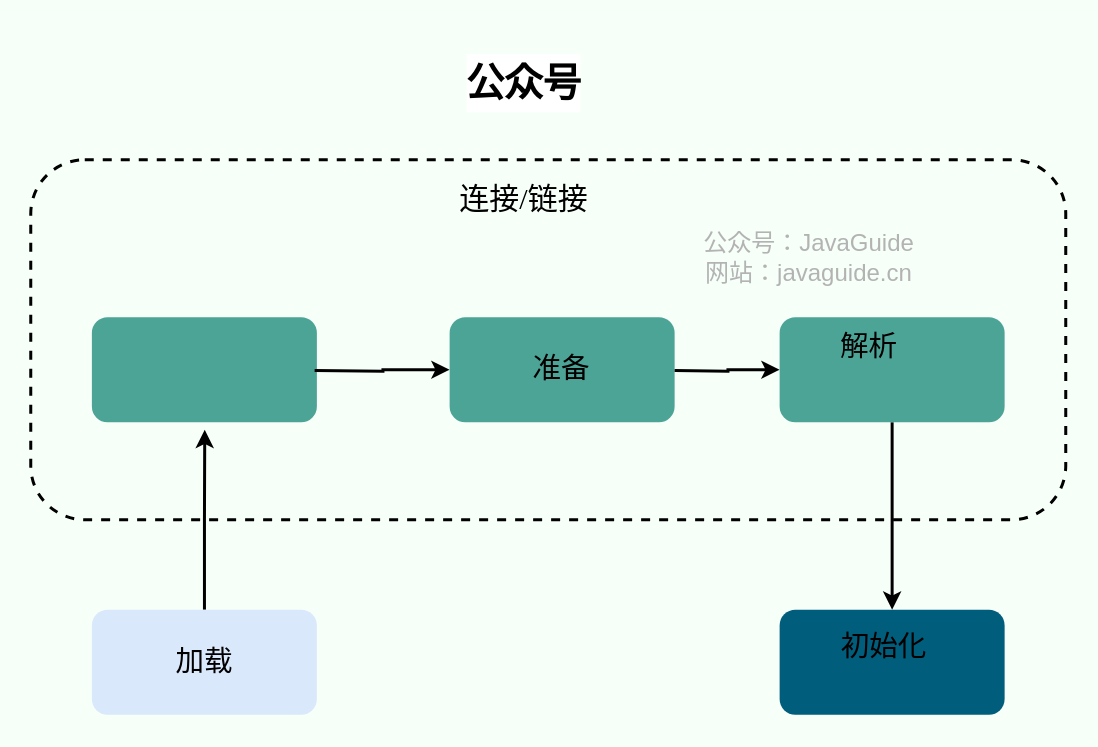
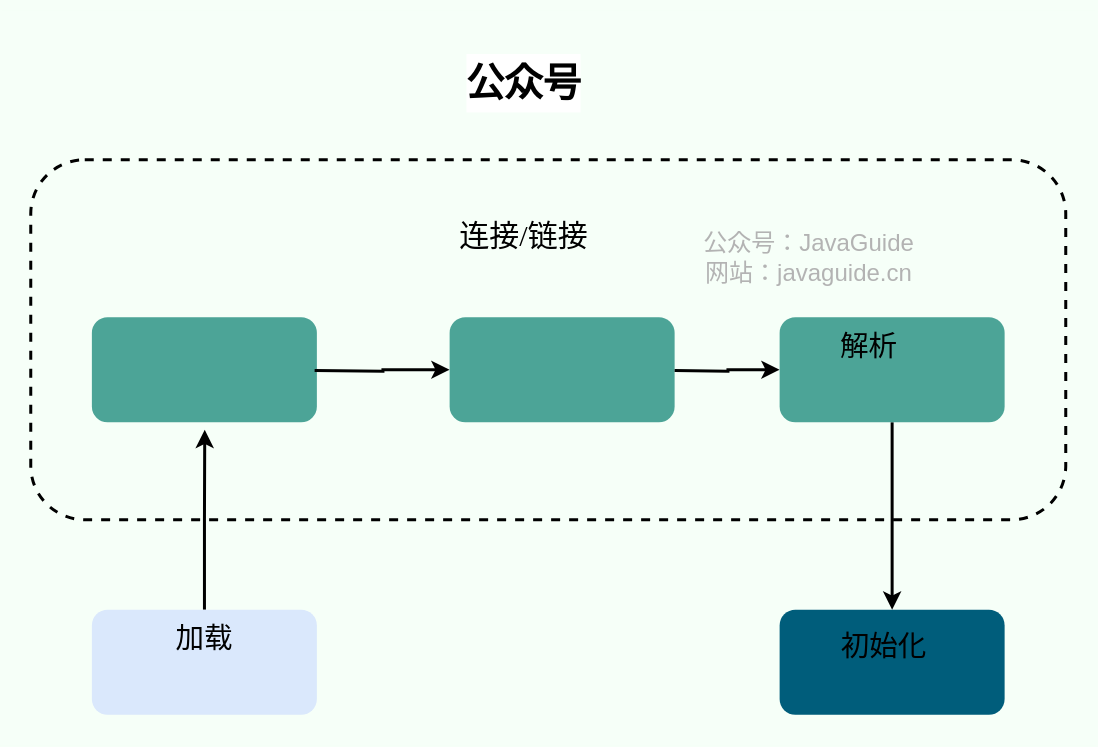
node "连接/链接": moved (524, 197) -> (524, 235)
node "准备": removed
node "加载": moved (204, 662) -> (204, 640)
